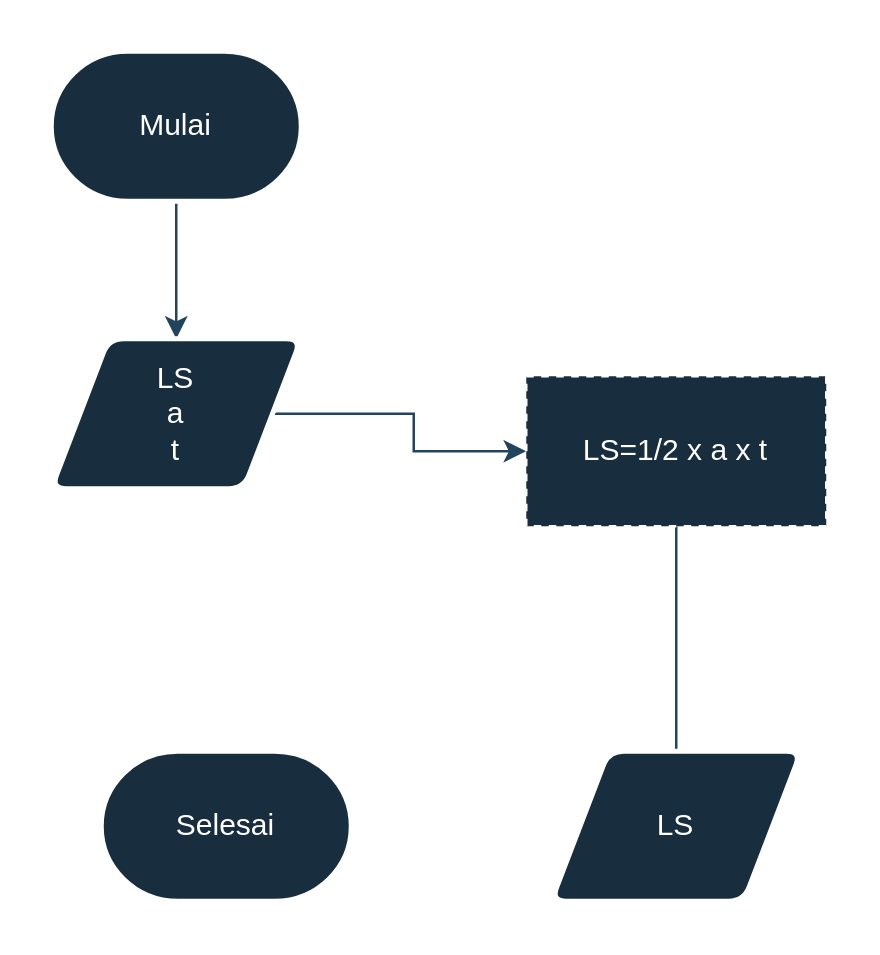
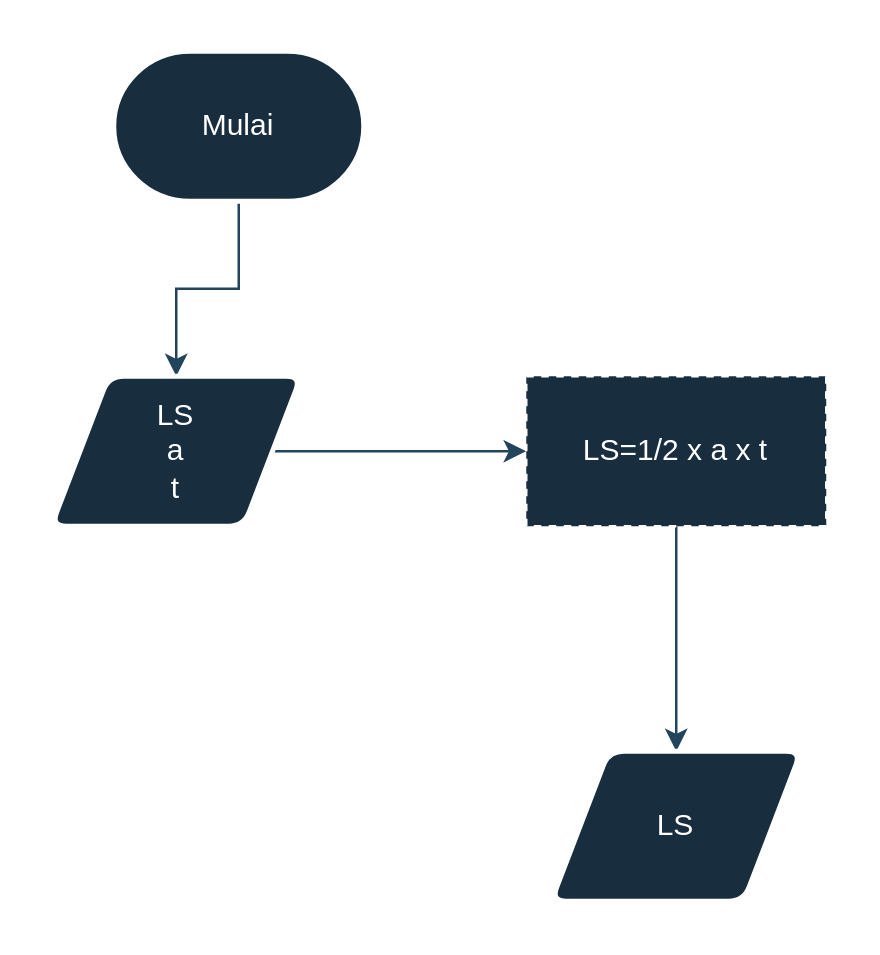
node "Mulai": moved (176, 126) -> (239, 126)
node "LS a t": moved (176, 414) -> (176, 451)
edge "LS=1/2 x a x t" -- "LS": arrowhead none -> classic
node "Selesai": removed
